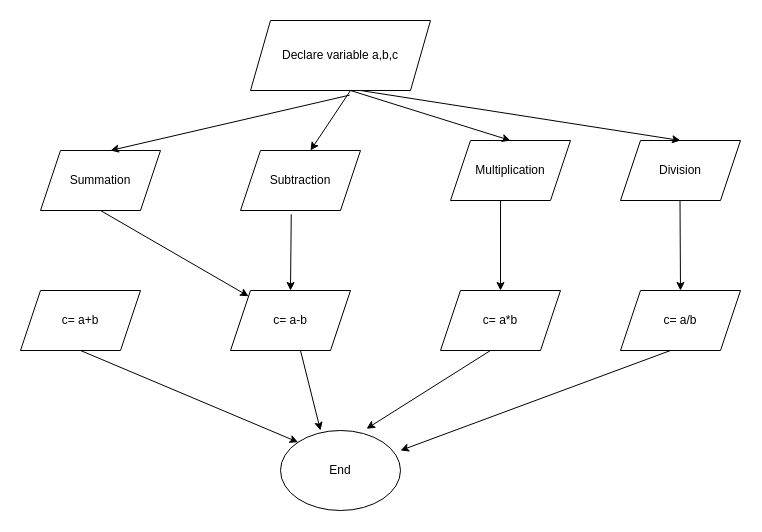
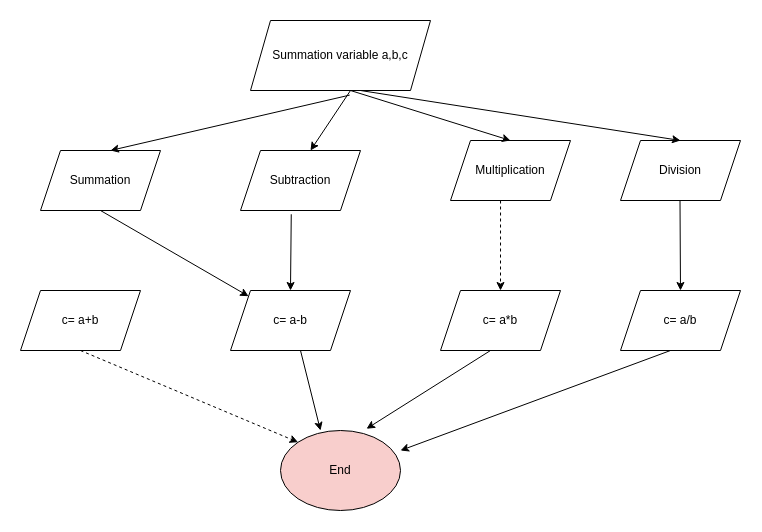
node "Declare variable a,b,c": label "Declare variable a,b,c" -> "Summation variable a,b,c"
edge "Multiplication" -> "c= a*b": style solid -> dashed
edge "c= a+b" -> "End": style solid -> dashed
node "End": fillcolor #ffffff -> #f8cecc
